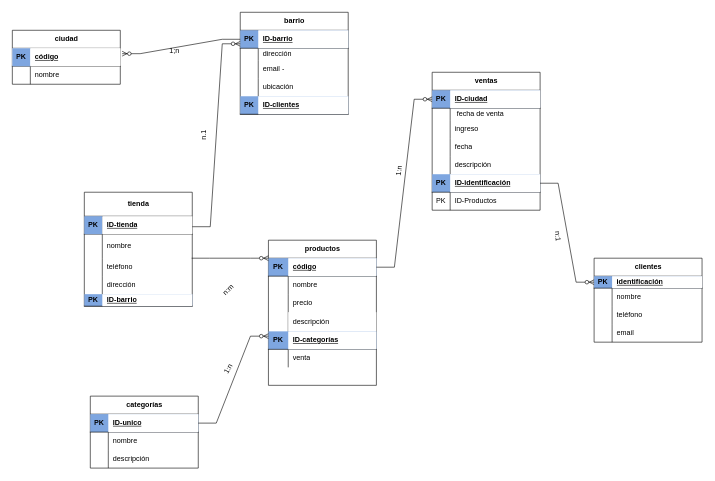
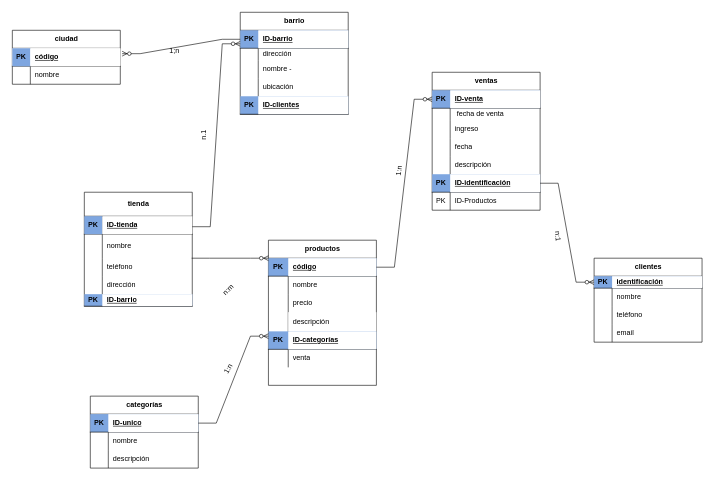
node "email -": label "email -" -> "nombre -"
node "ID-ciudad": label "ID-ciudad" -> "ID-venta"
